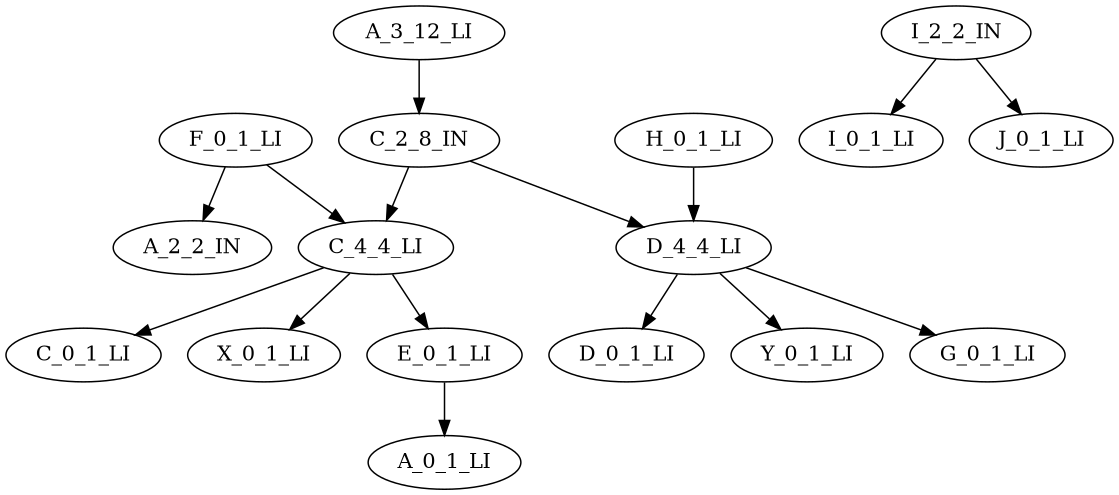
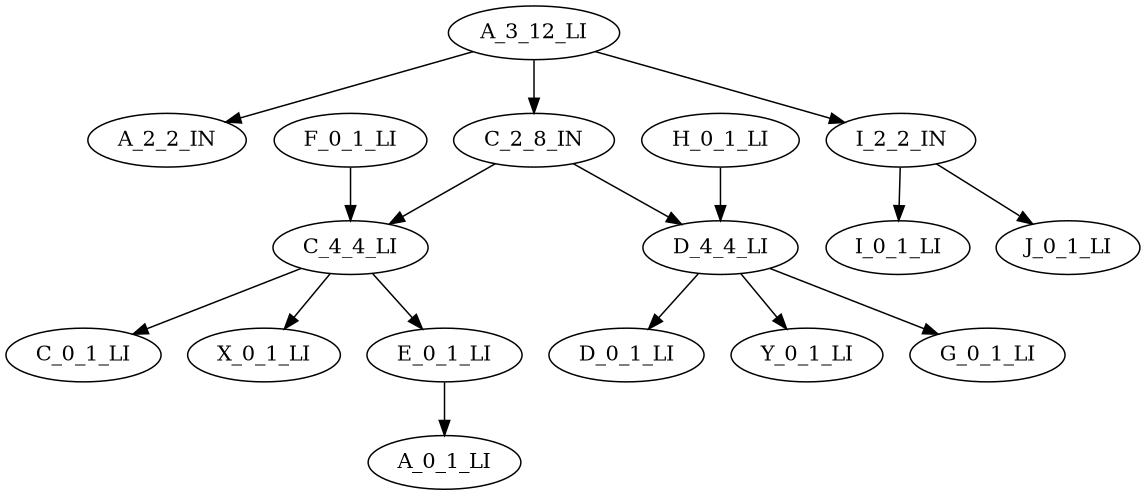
edge "A_3_12_LI" -> "I_2_2_IN": added
edge "F_0_1_LI" -> "A_2_2_IN": now "A_3_12_LI" -> "A_2_2_IN"
